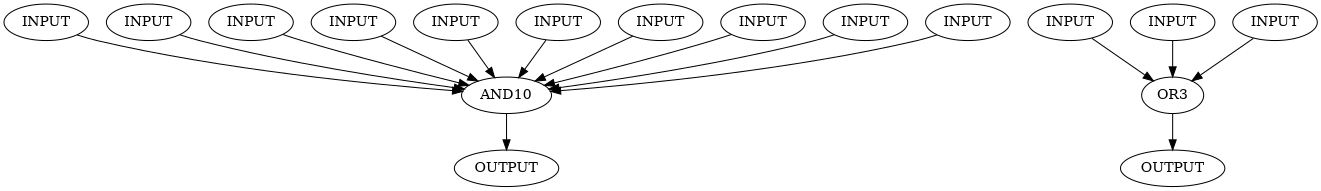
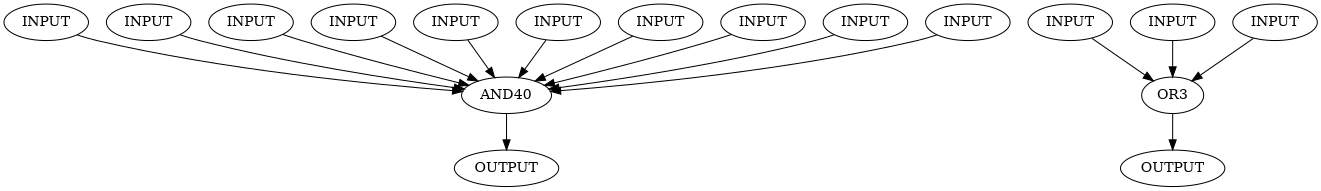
node "AND10": label "AND10" -> "AND40"
